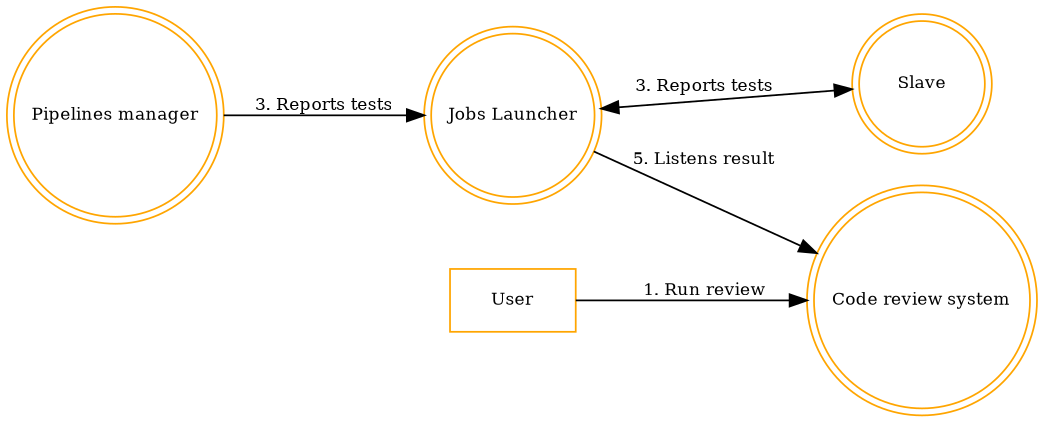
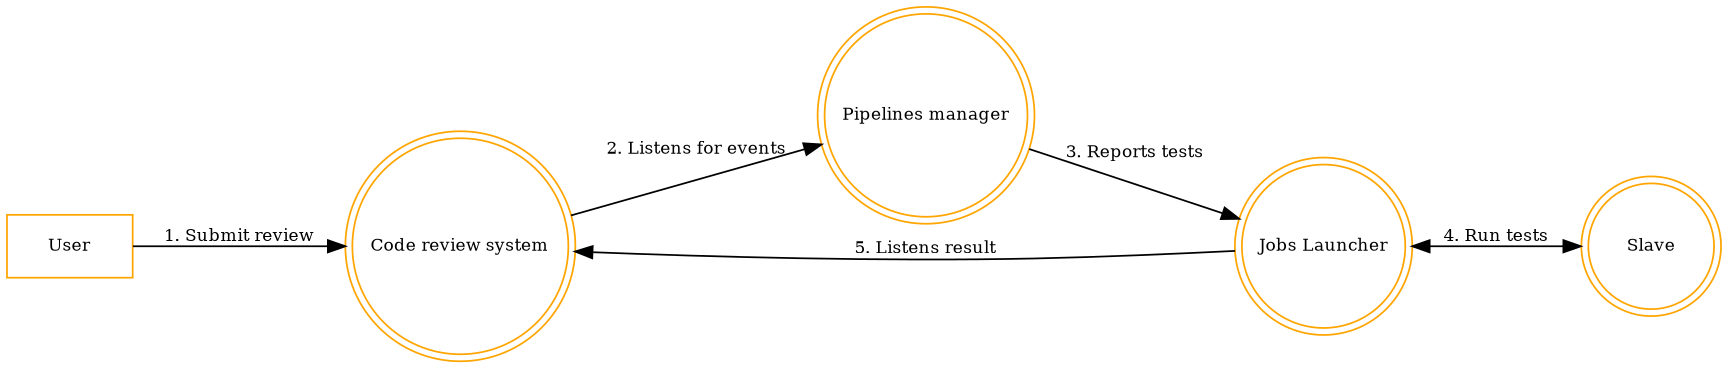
edge "Slave" -- "Jobs Launcher": label "3. Reports tests" -> "4. Run tests"
edge "Code review system" -> "Pipelines manager": added, label "2. Listens for events"
edge "User" -> "Code review system": label "1. Run review" -> "1. Submit review"
